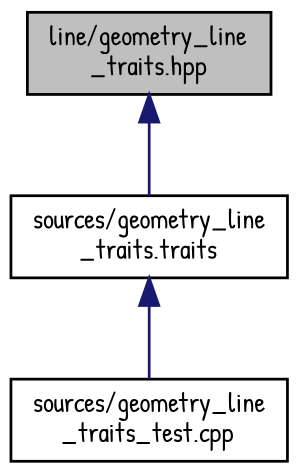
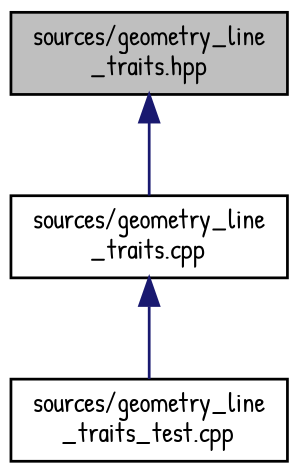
node "line/geometry_line _traits.hpp": label "line/geometry_line _traits.hpp" -> "sources/geometry_line _traits.hpp"
node "sources/geometry_line _traits.traits": label "sources/geometry_line _traits.traits" -> "sources/geometry_line _traits.cpp"
